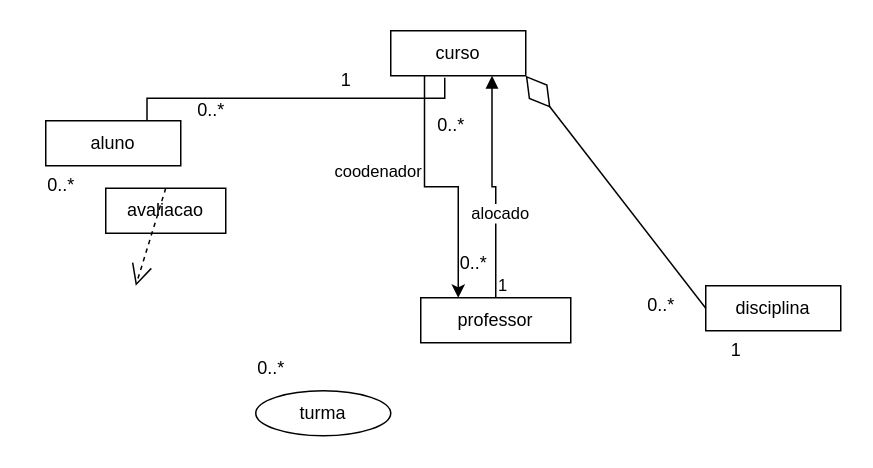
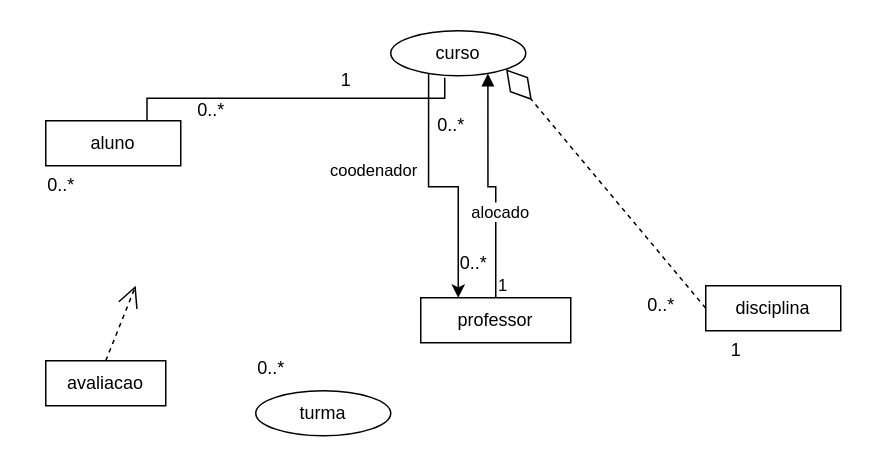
node "curso": shape rectangle -> ellipse
edge "disciplina" -> "curso": style solid -> dashed
node "avaliacao": moved (166, 211) -> (106, 383)
